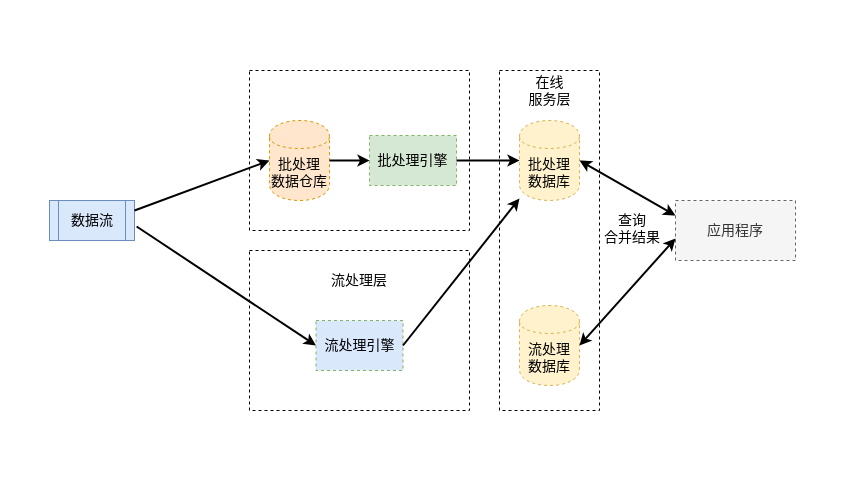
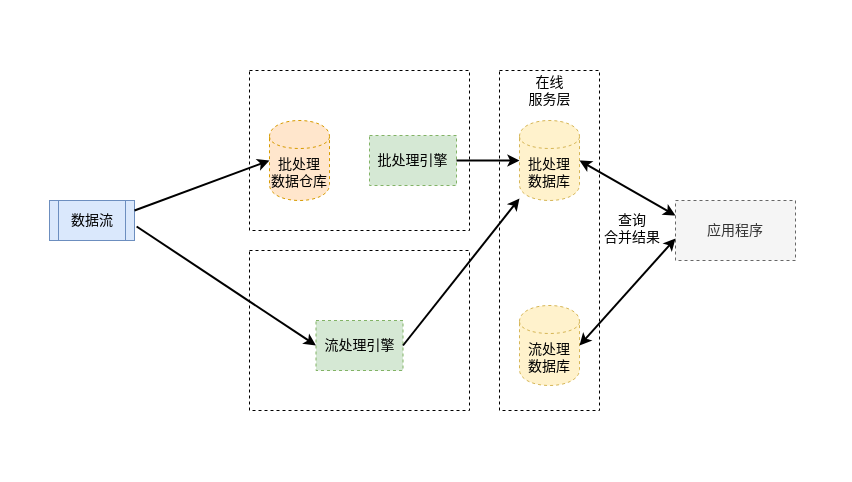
edge "批处理 数据仓库" -> "批处理引擎": removed
node "流处理层": removed
node "流处理引擎": fillcolor #dae8fc -> #d5e8d4
